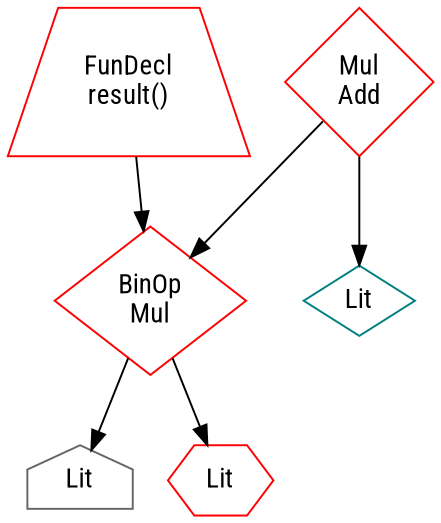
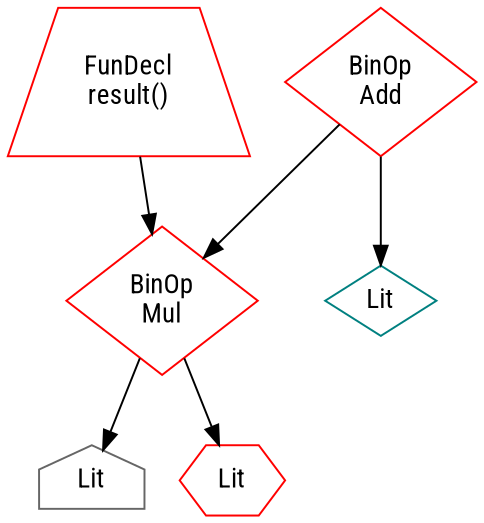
node "Mul Add": label "Mul Add" -> "BinOp Add"
